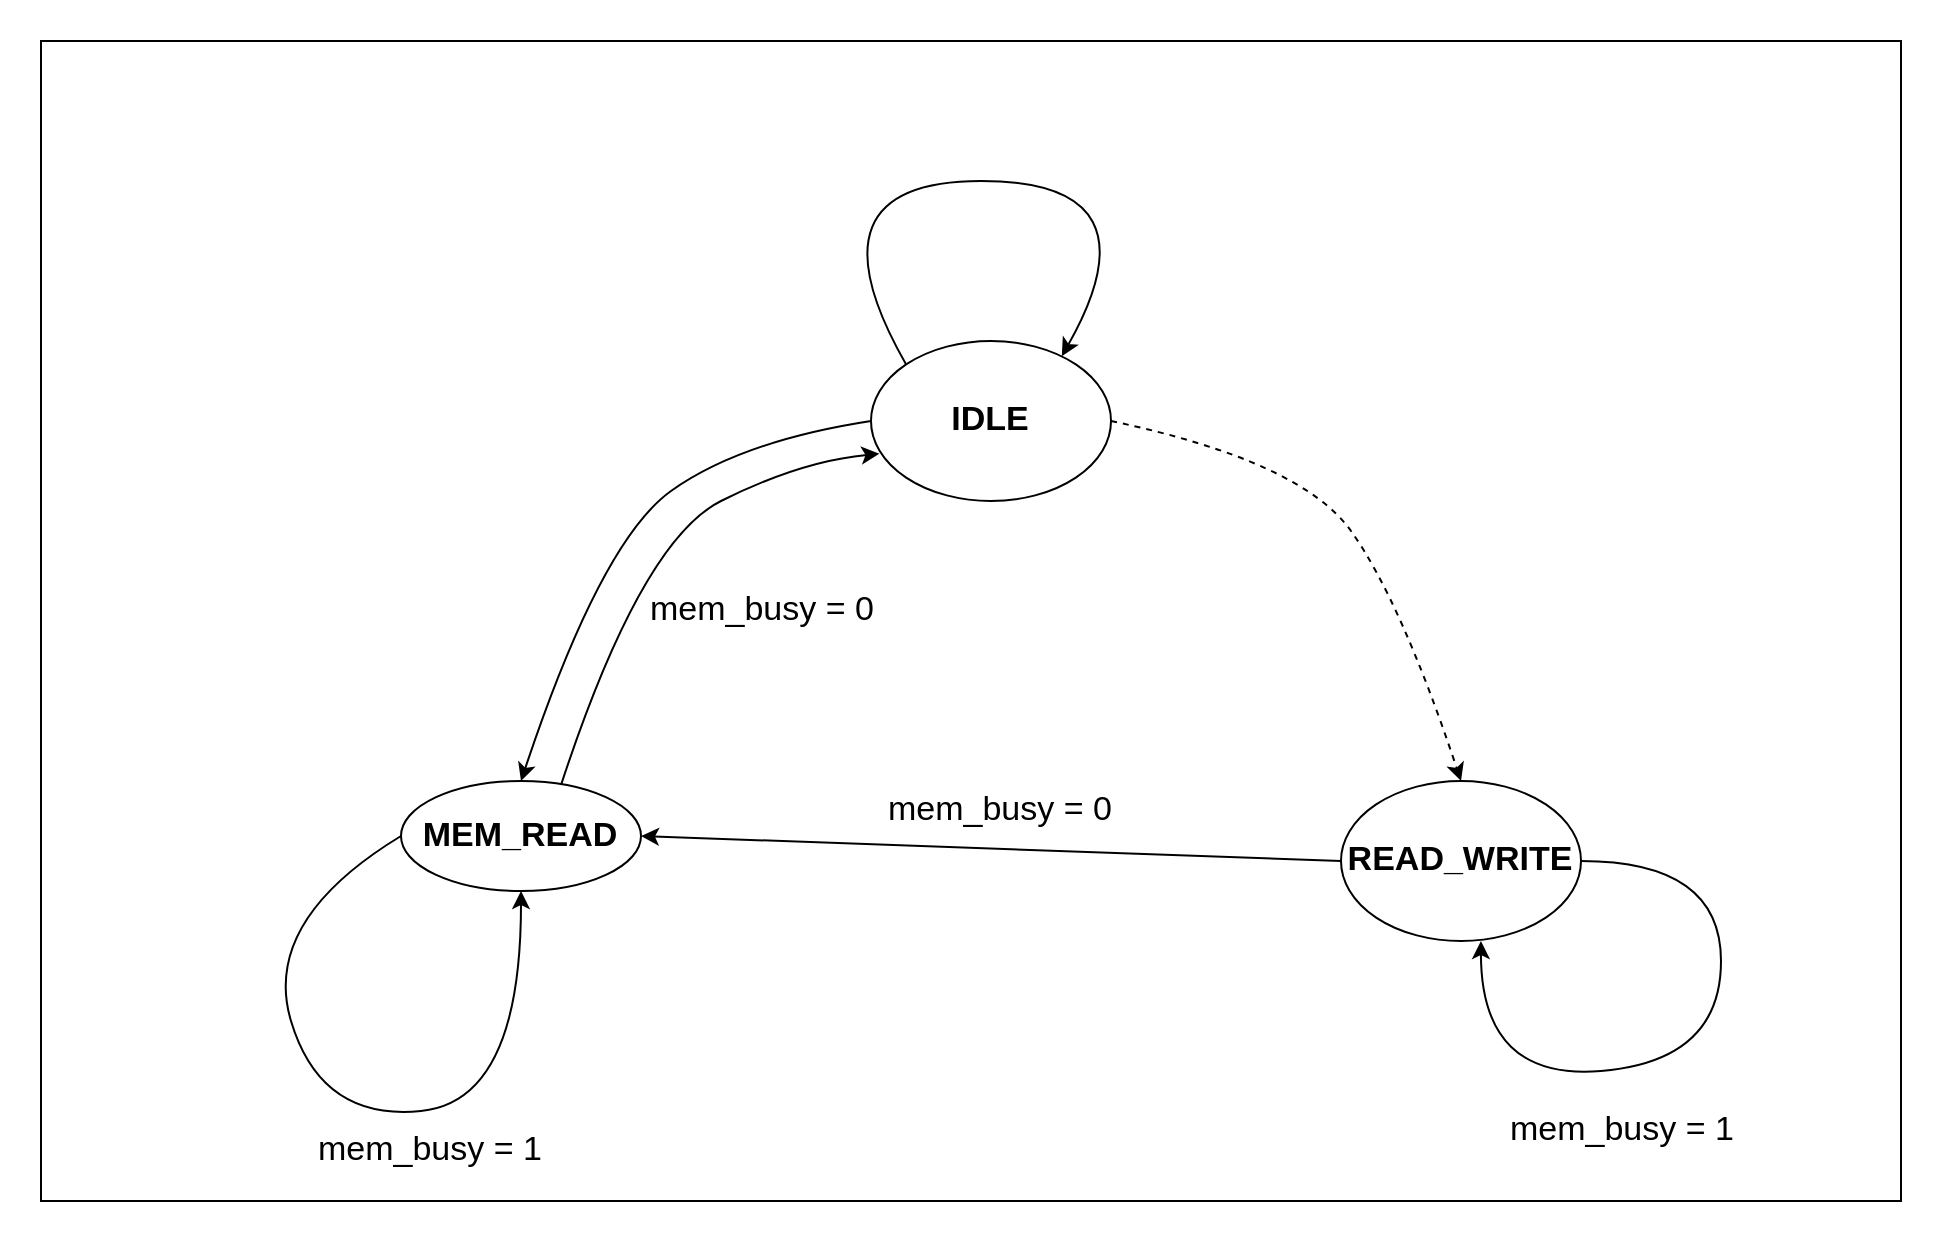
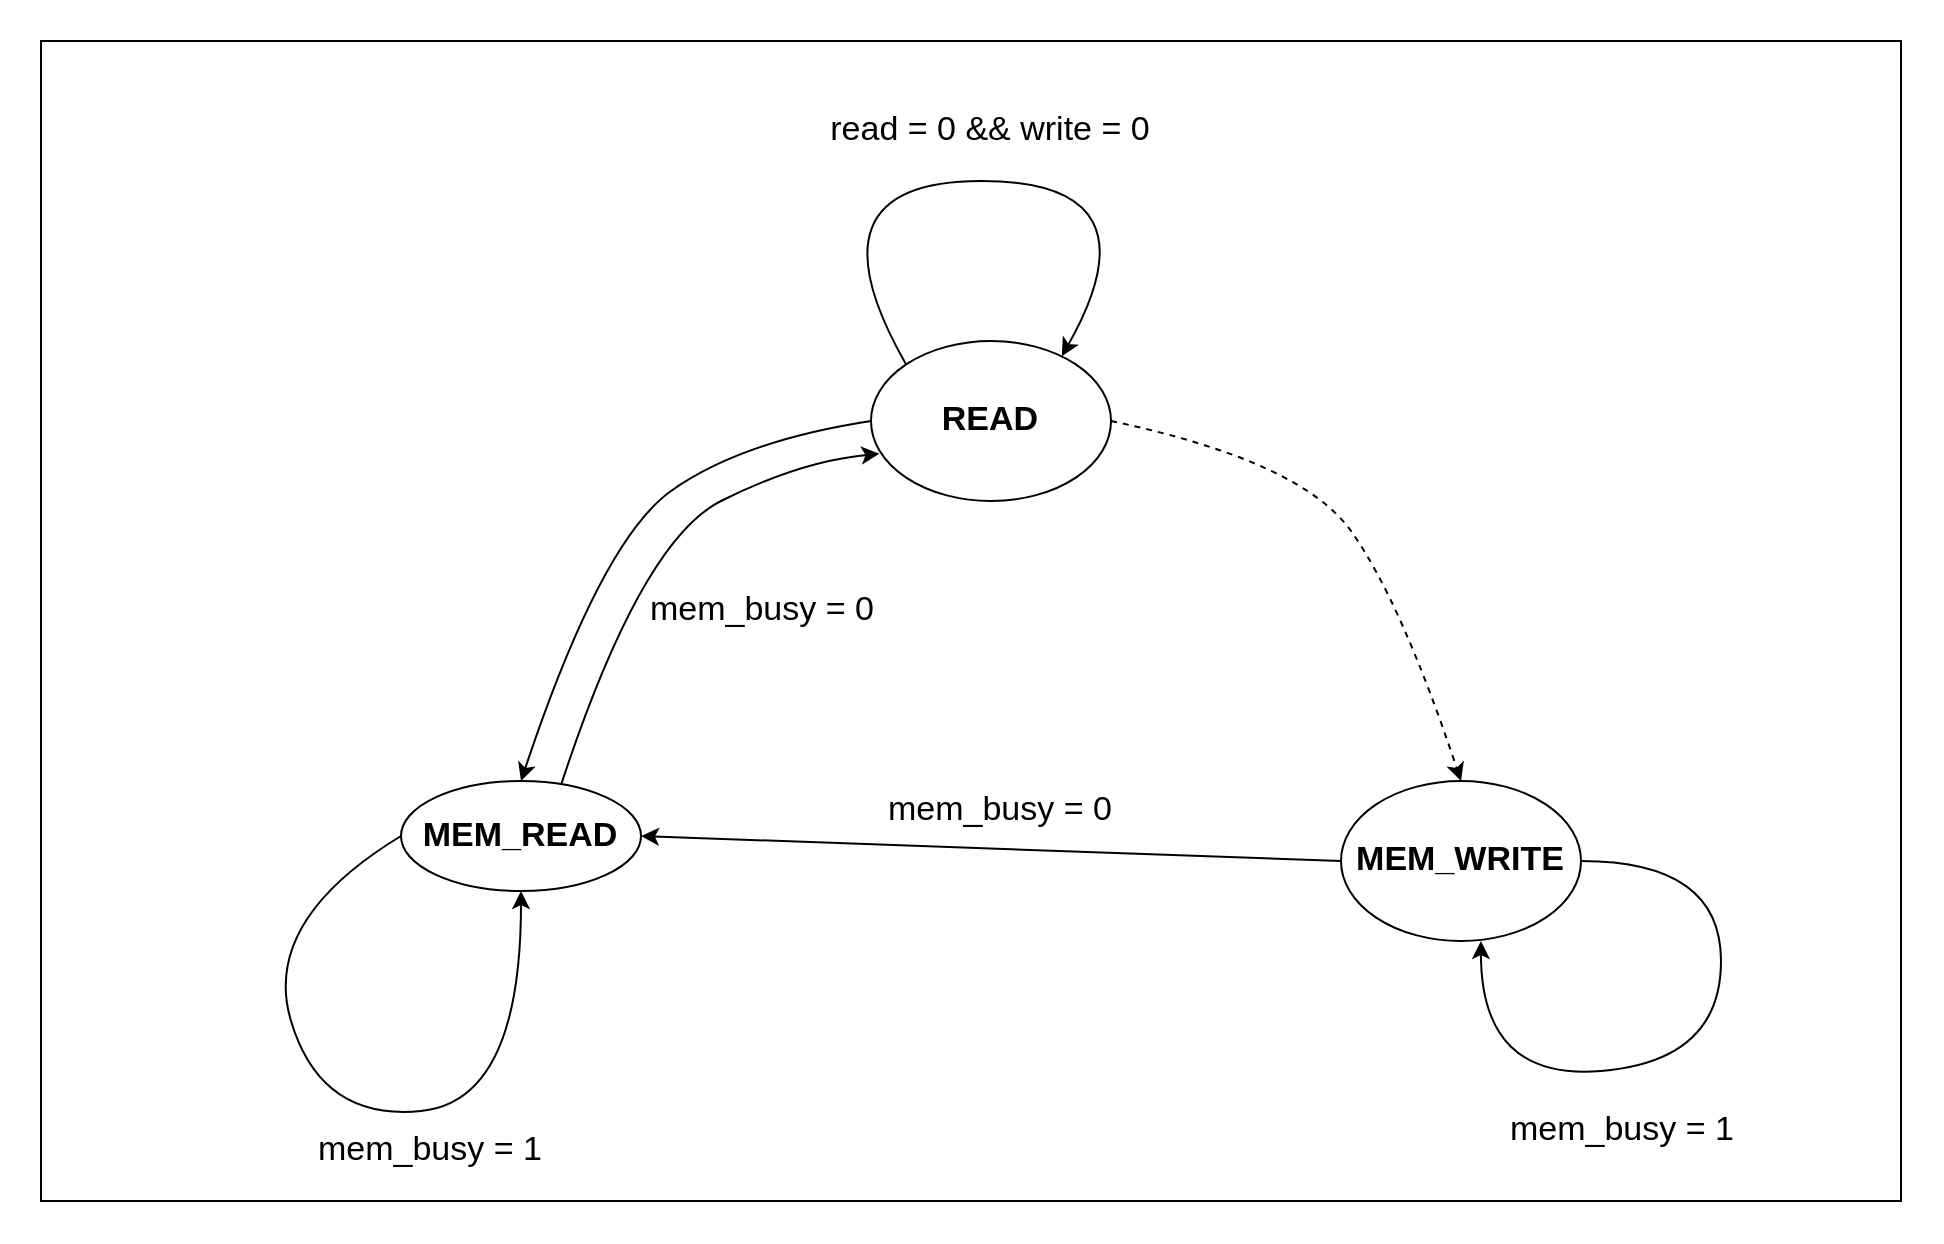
node "read = 0 && write = 0": added
node "IDLE": label "IDLE" -> "READ"
node "READ_WRITE": label "READ_WRITE" -> "MEM_WRITE"
